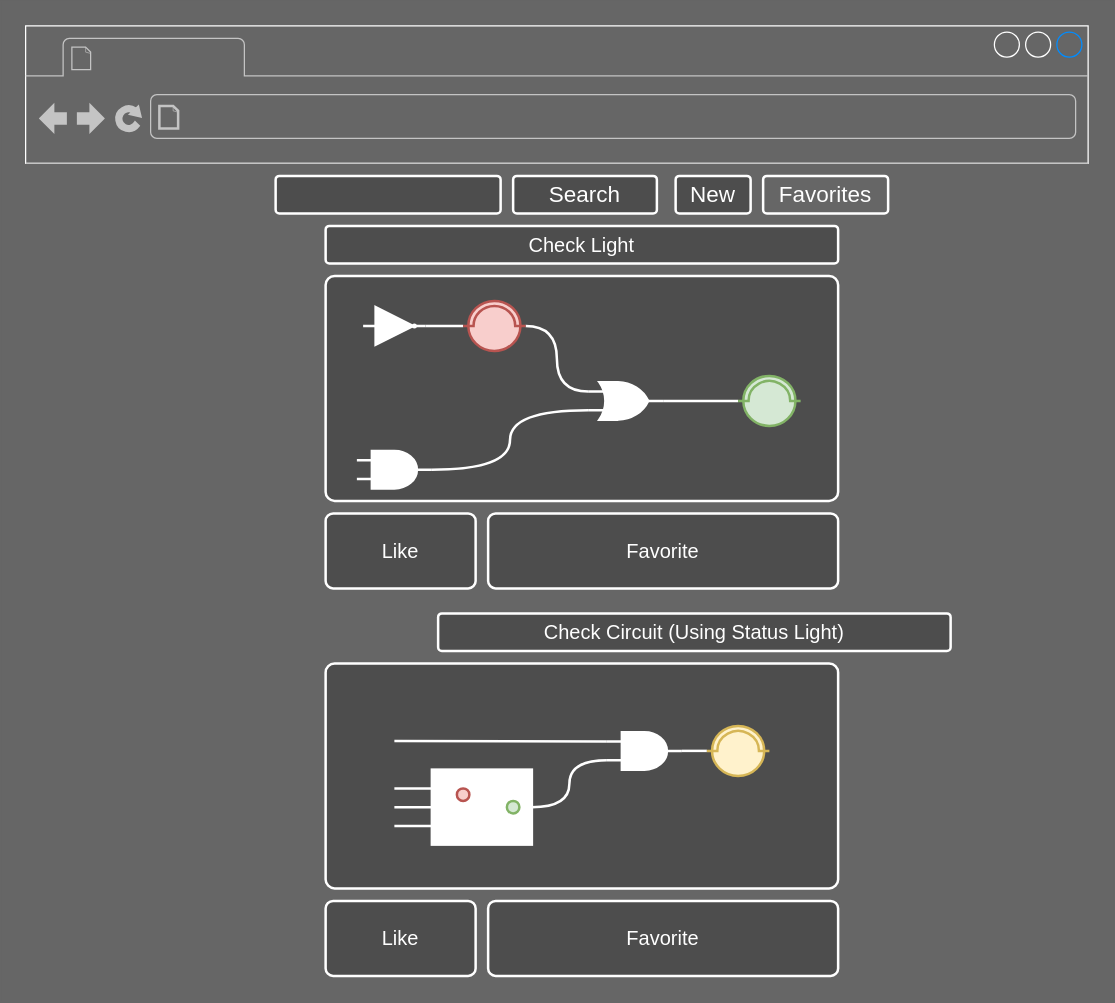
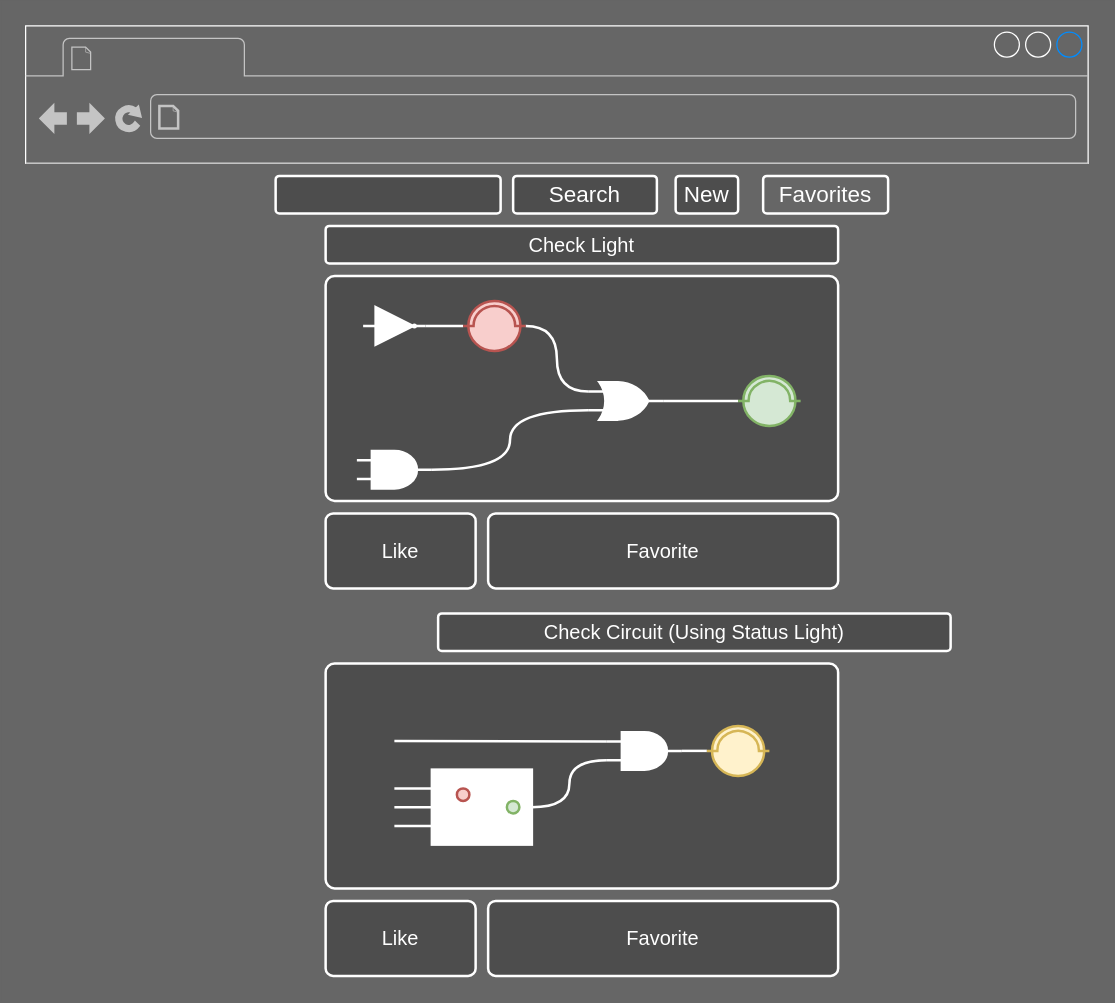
node "New": size 75x38 -> 63x38
